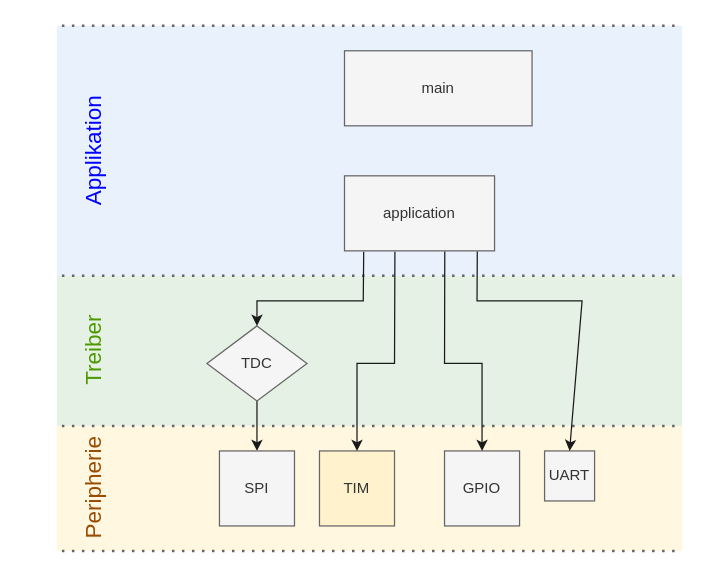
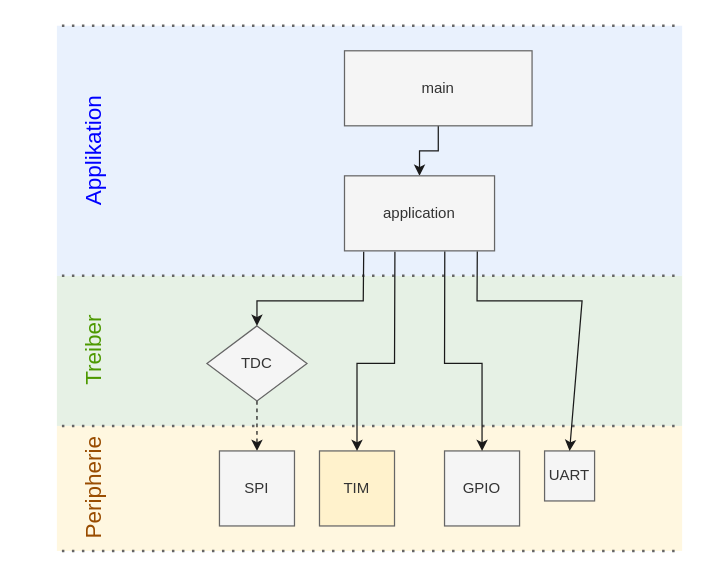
edge "main" -> "application": added
edge "TDC" -> "SPI": style solid -> dashed
